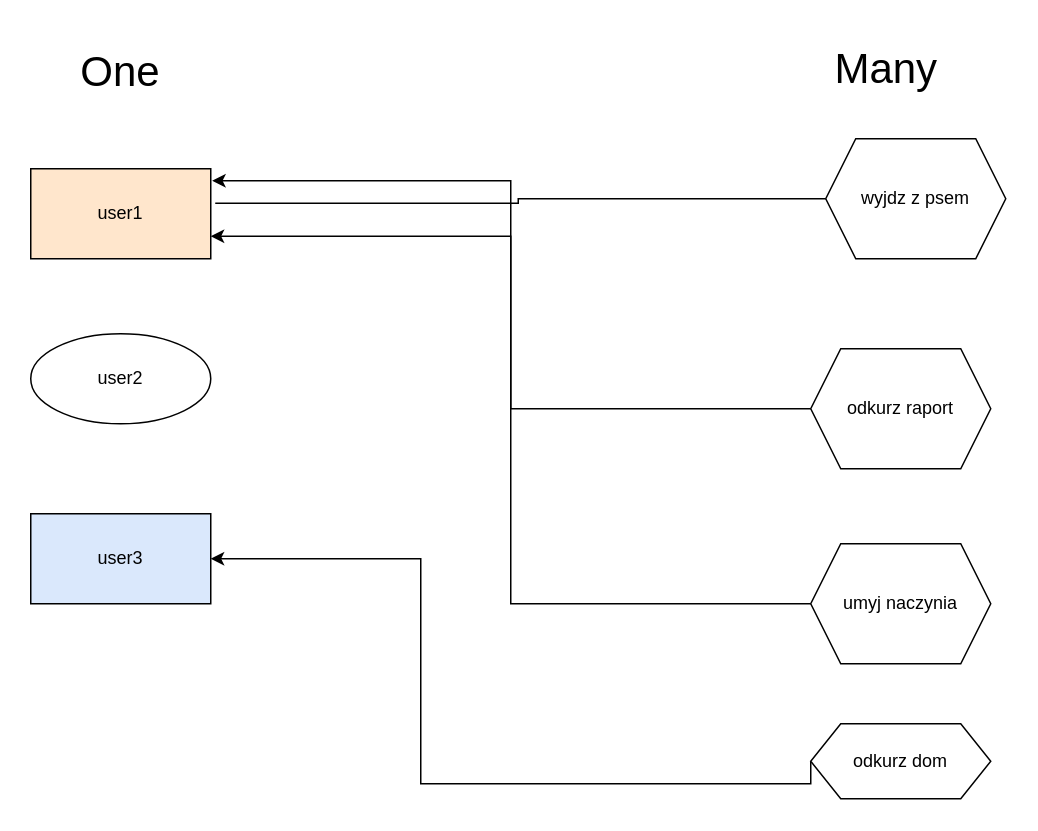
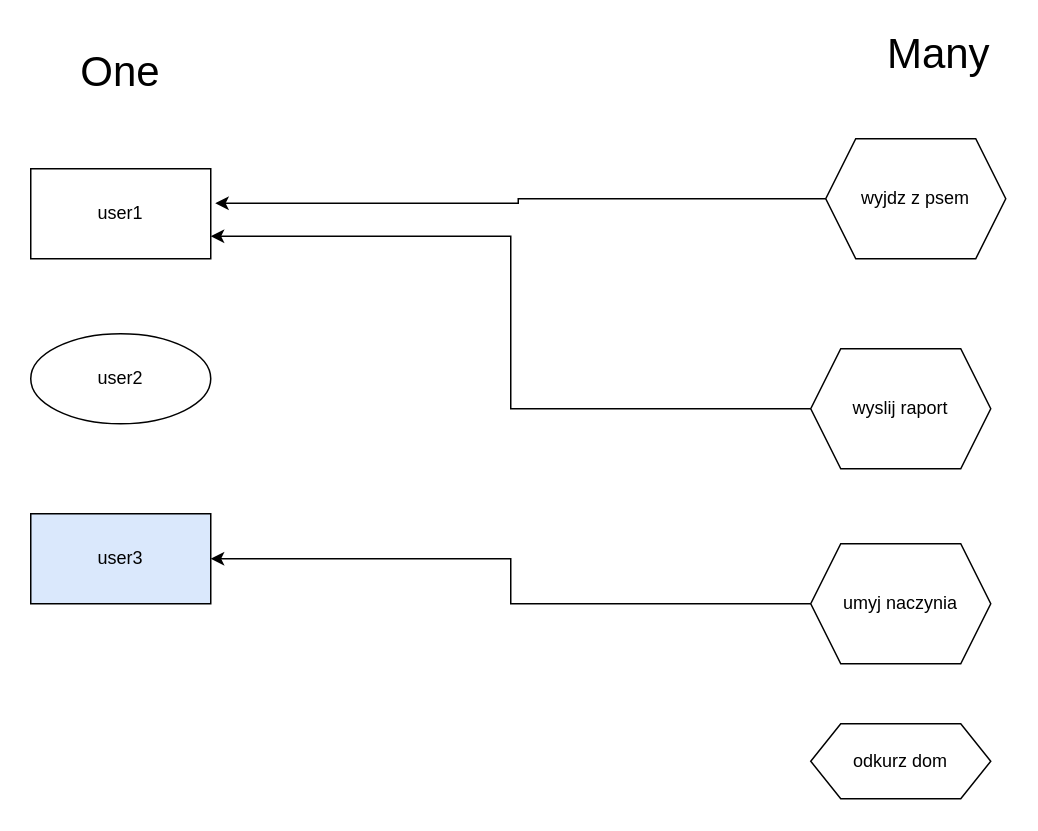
node "Many": moved (886, 68) -> (938, 53)
edge "umyj naczynia" -> "user1": now "umyj naczynia" -> "user3"
edge "wyjdz z psem" -- "user1": arrowhead none -> classic
node "user1": fillcolor #ffe6cc -> #ffffff
node "odkurz raport": label "odkurz raport" -> "wyslij raport"
edge "odkurz dom" -> "user3": removed
